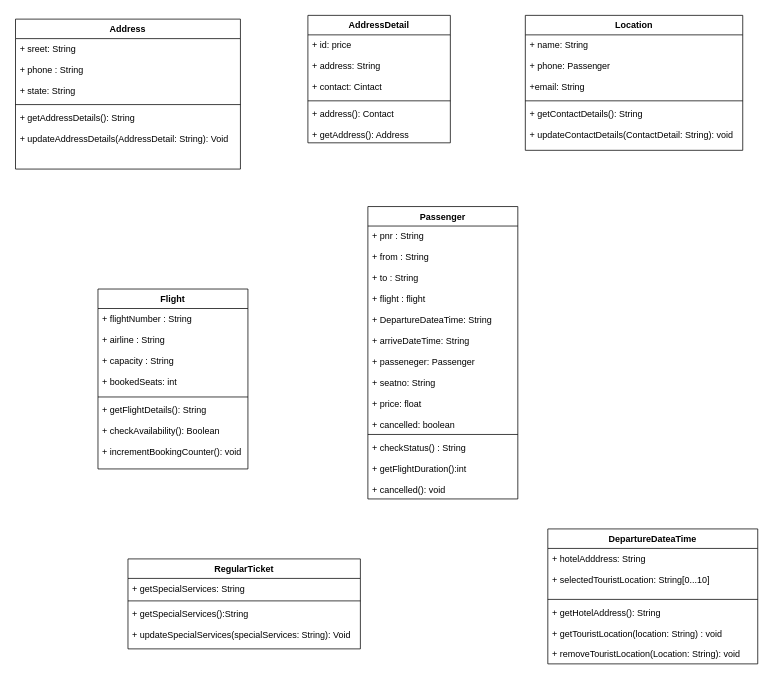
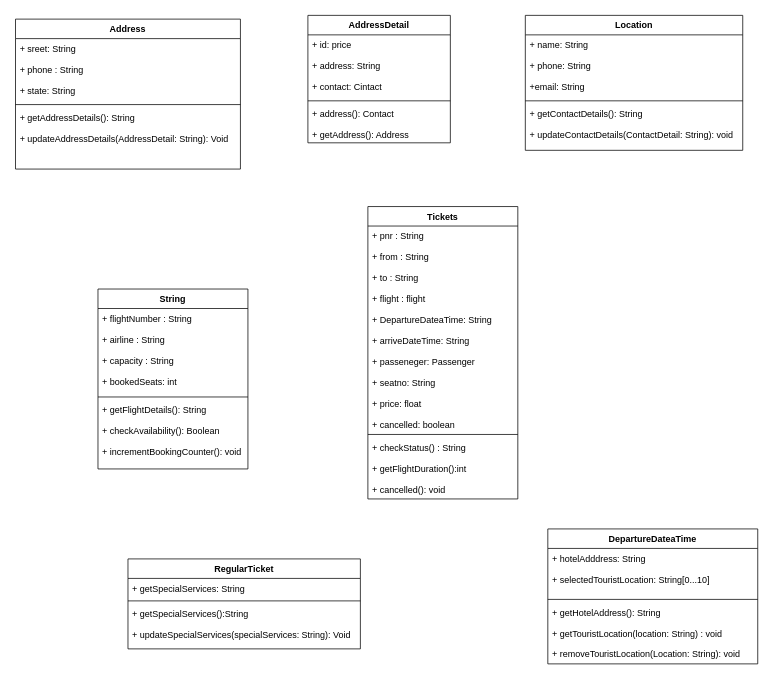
node "+ name: String + phone: Passenger +email: String": label "+ name: String + phone: Passenger +email: String" -> "+ name: String + phone: String +email: String"
node "Passenger": label "Passenger" -> "Tickets"
node "Flight": label "Flight" -> "String"
